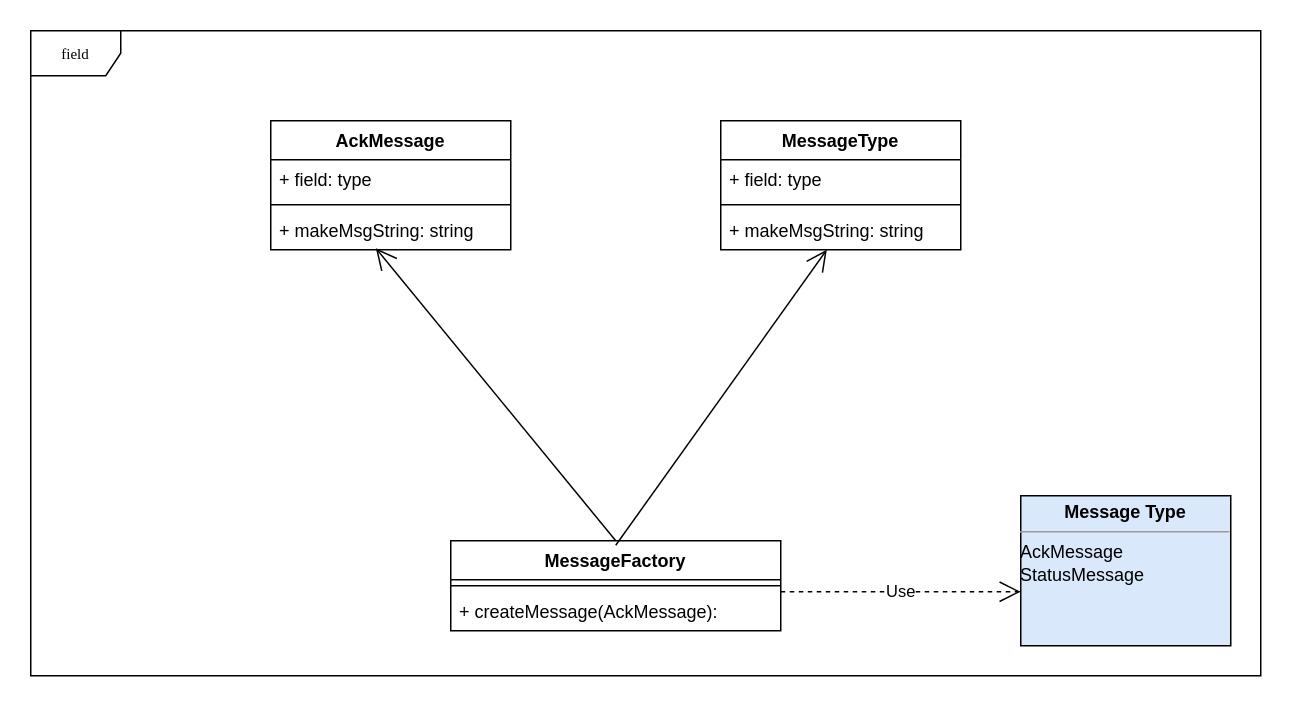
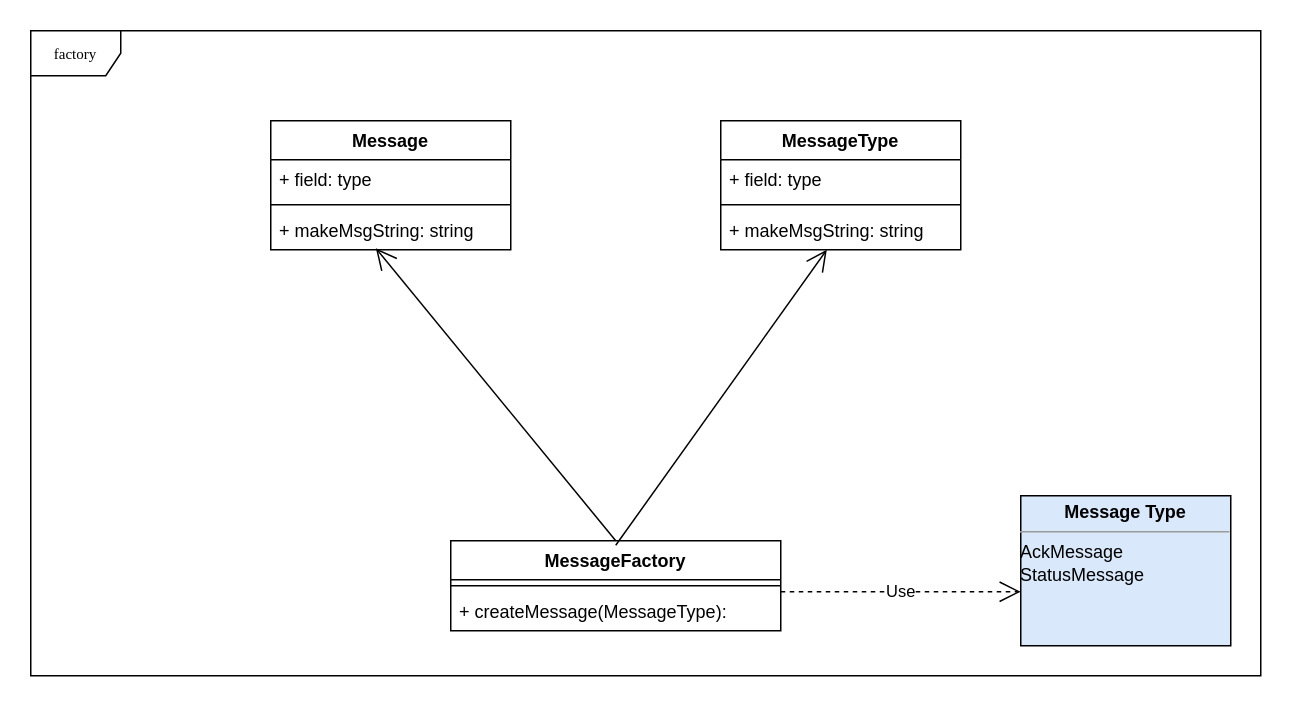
node "field": label "field" -> "factory"
node "AckMessage": label "AckMessage" -> "Message"
node "+ createMessage(AckMessage):": label "+ createMessage(AckMessage):" -> "+ createMessage(MessageType):"
